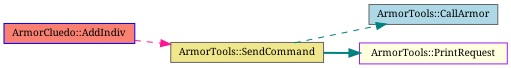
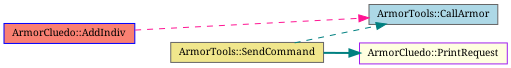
edge "ArmorCluedo::AddIndiv" -> "ArmorTools::SendCommand": now "ArmorCluedo::AddIndiv" -> "ArmorTools::CallArmor"
node "ArmorTools::PrintRequest": label "ArmorTools::PrintRequest" -> "ArmorCluedo::PrintRequest"
